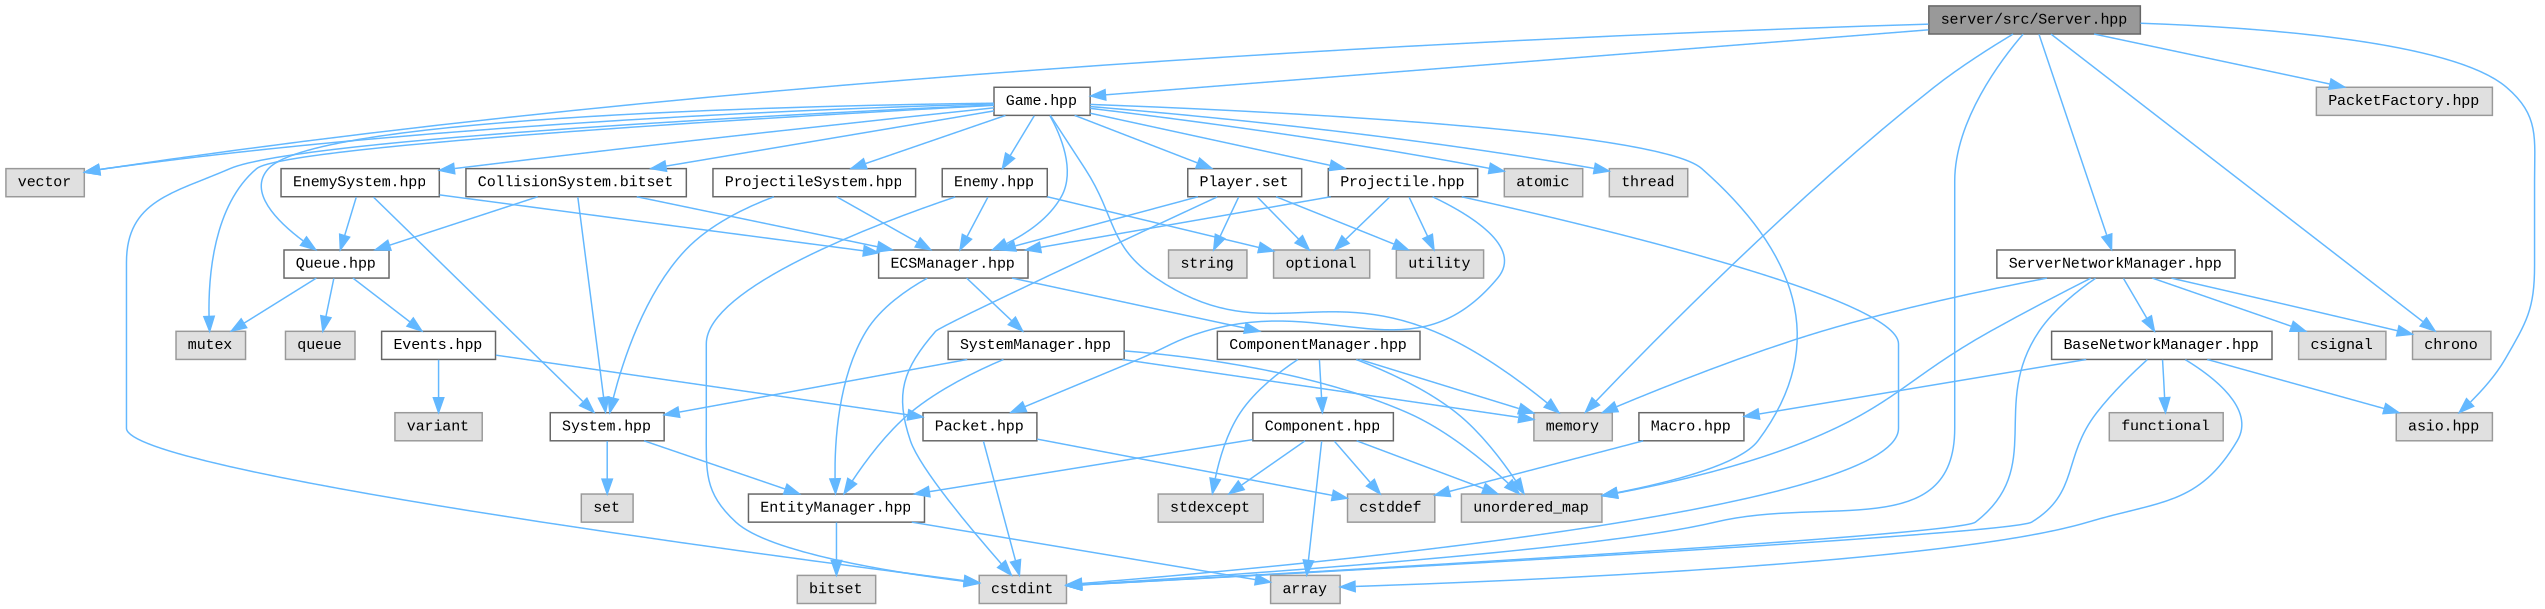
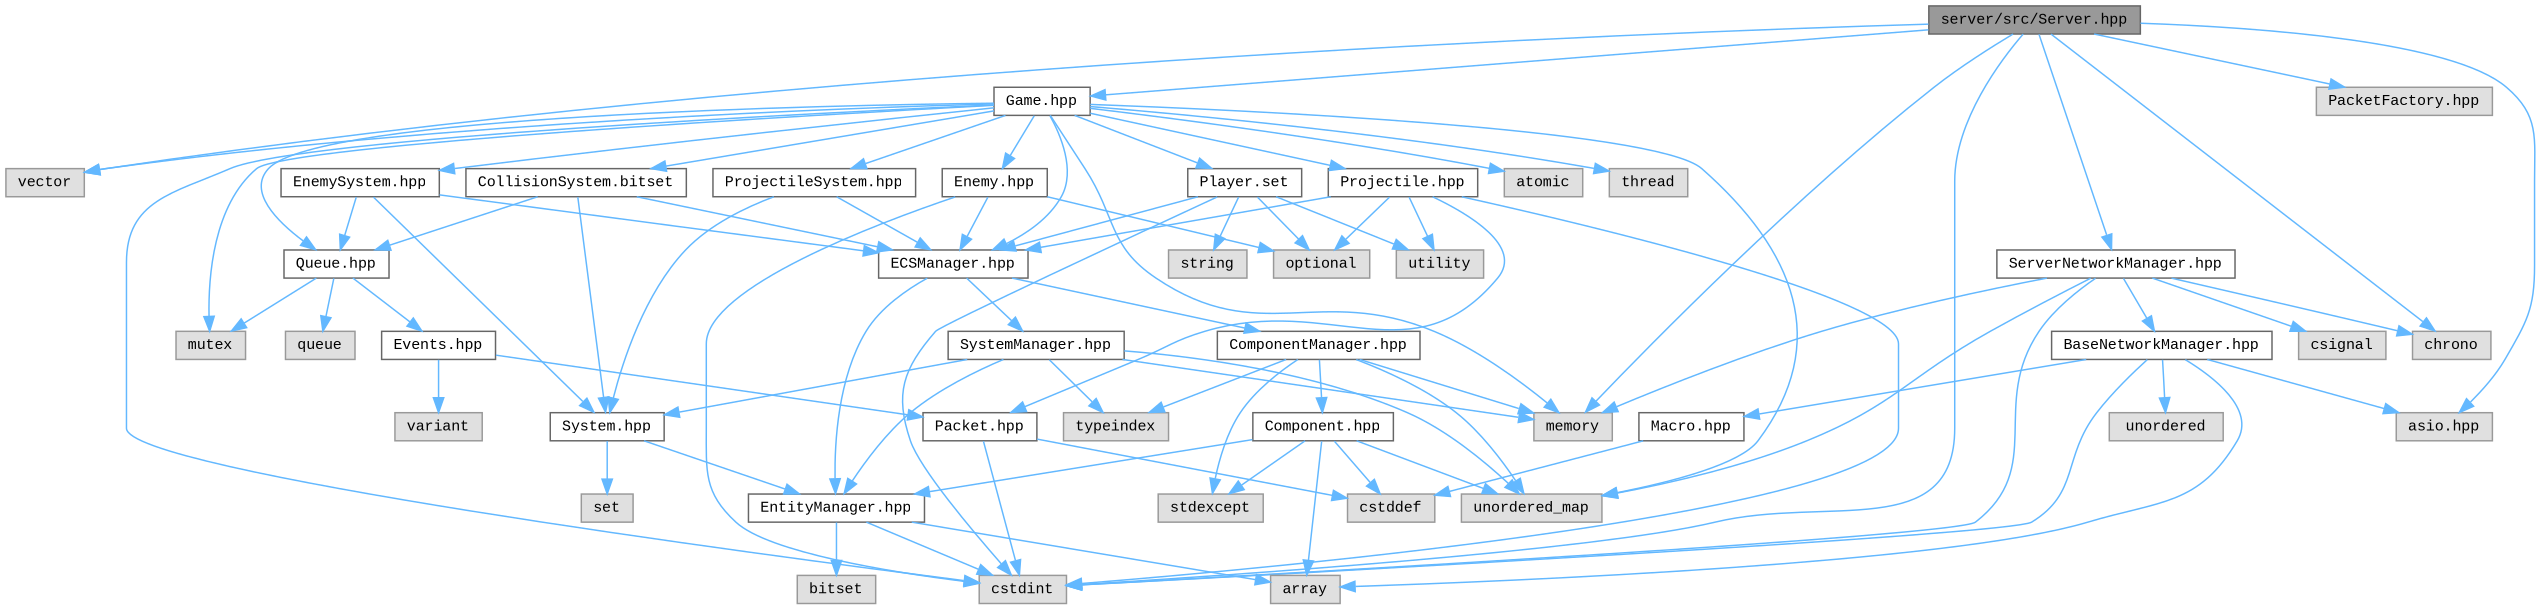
node "typeindex": added
node "functional": label "functional" -> "unordered"
edge "EntityManager.hpp" -> "cstdint": added
